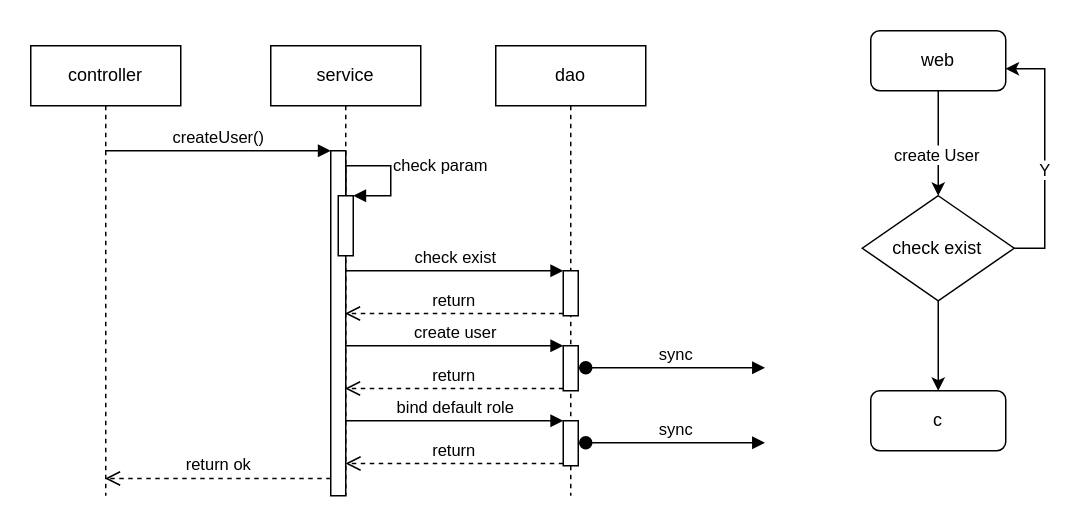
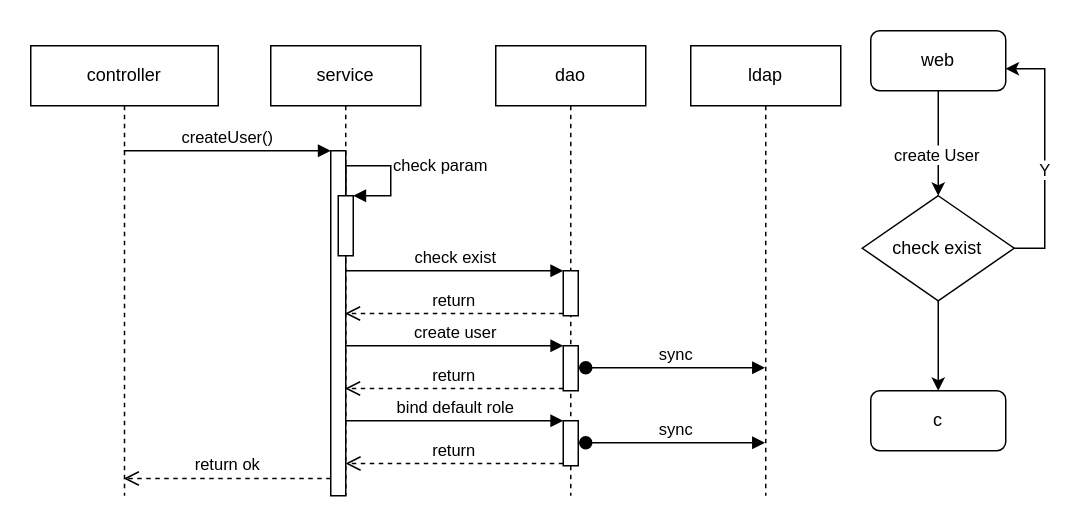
node "controller": size 150x450 -> 188x450
node "ldap": added
